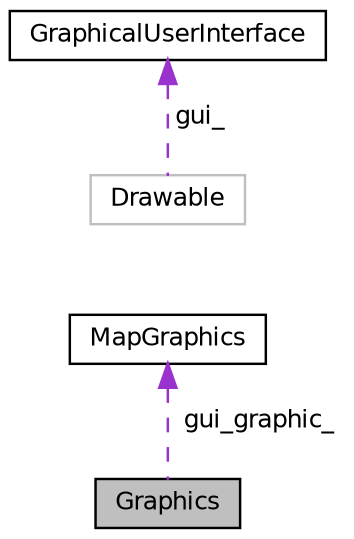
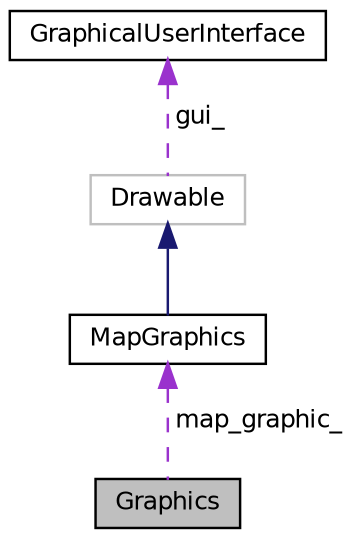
edge "MapGraphics" -> "Drawable": added
edge "Graphics" -> "MapGraphics": label " gui_graphic_" -> " map_graphic_"
